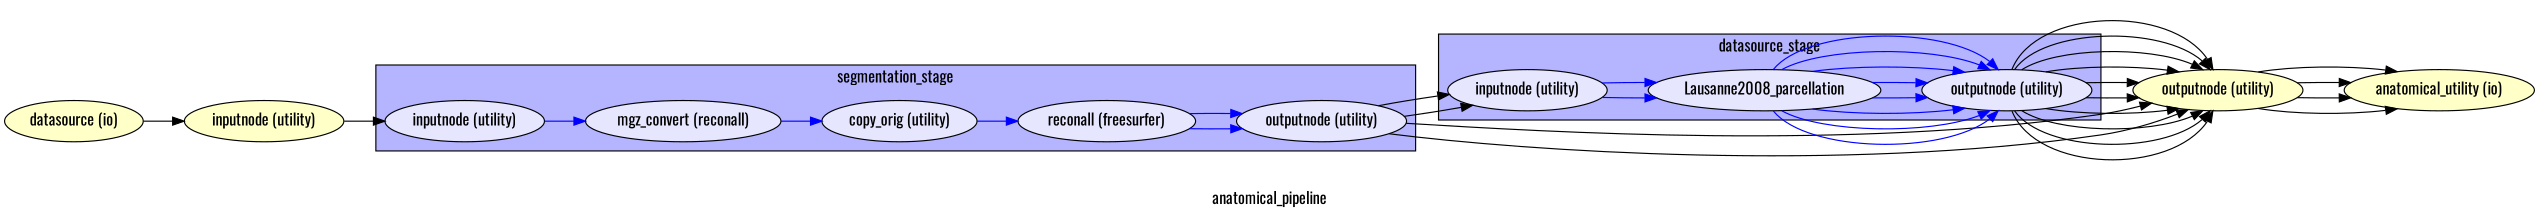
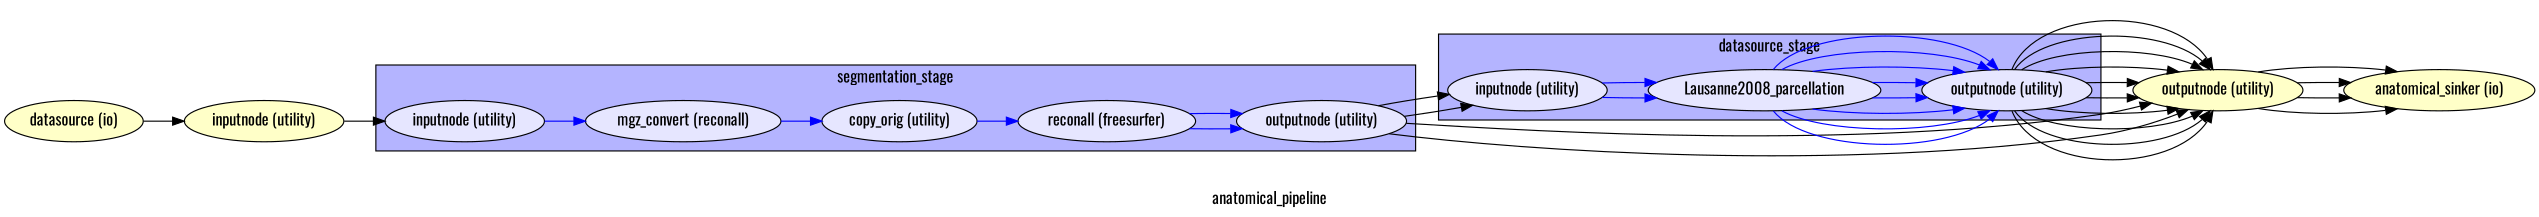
node "anatomical_utility (io)": label "anatomical_utility (io)" -> "anatomical_sinker (io)"
